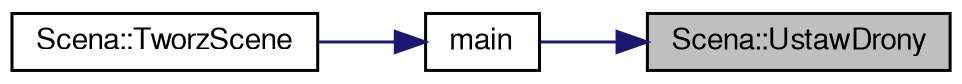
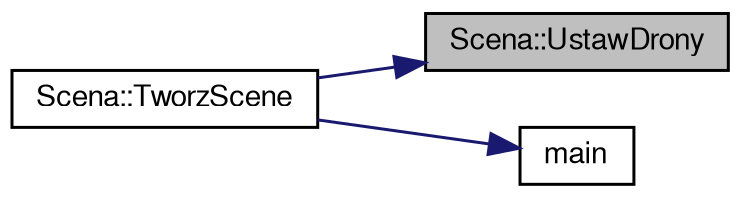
edge "main" -> "Scena::UstawDrony": now "Scena::TworzScene" -> "Scena::UstawDrony"
